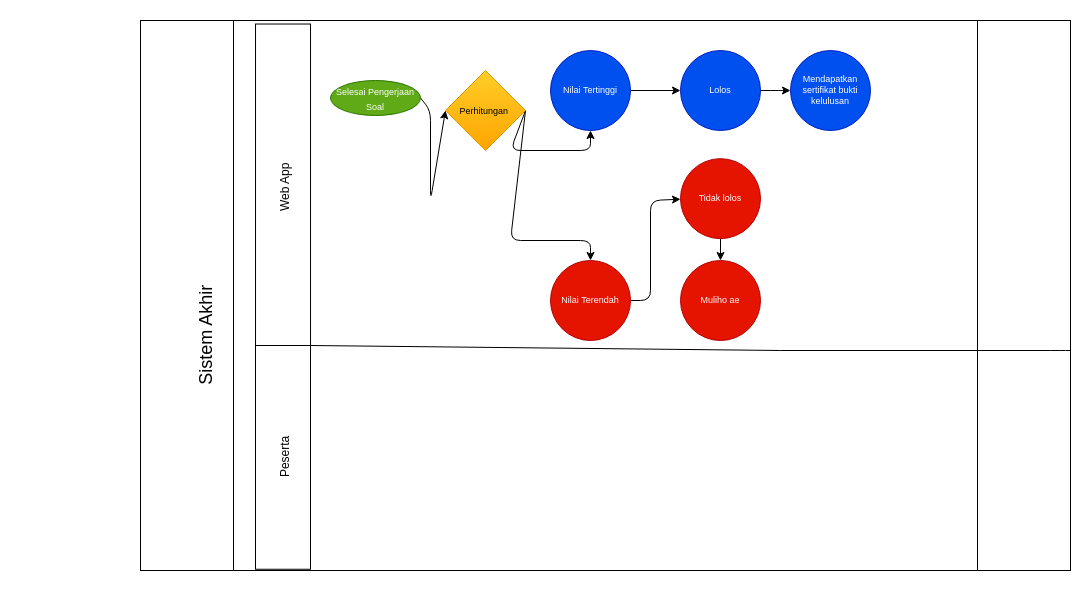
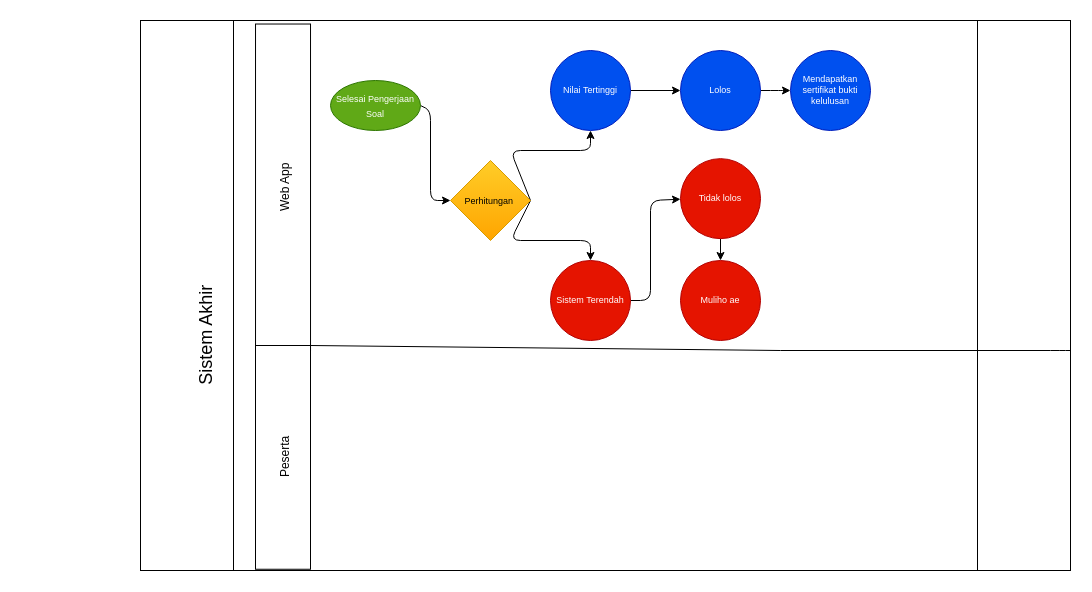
node "Selesai Pengerjaan Soal": size 90x35 -> 90x50
node "Perhitungan": moved (486, 111) -> (491, 201)
node "Nilai Terendah": label "Nilai Terendah" -> "Sistem Terendah"
